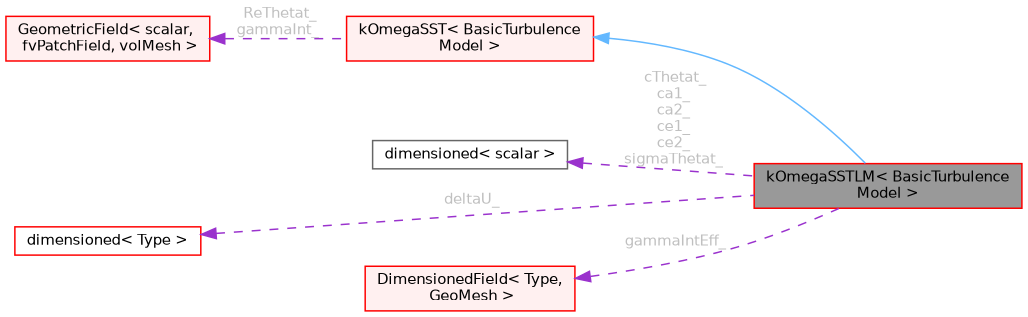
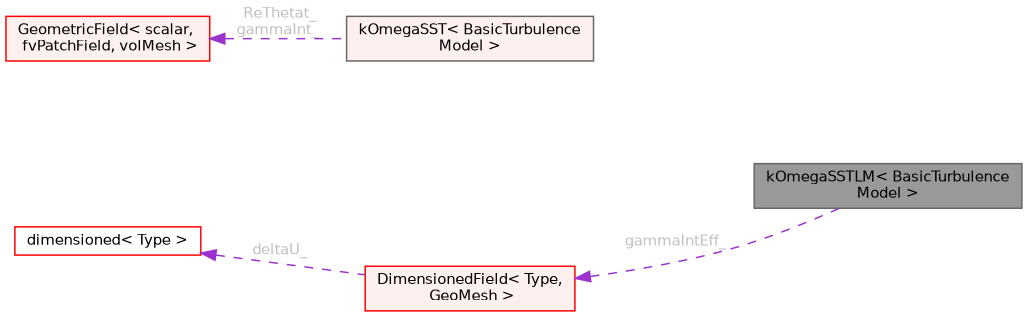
node "kOmegaSST< BasicTurbulence Model >": color red -> gray40
edge "kOmegaSSTLM< BasicTurbulence Model >" -> "kOmegaSST< BasicTurbulence Model >": removed
node "dimensioned< scalar >": removed
node "kOmegaSSTLM< BasicTurbulence Model >": color red -> gray40
edge "kOmegaSSTLM< BasicTurbulence Model >" -> "dimensioned< Type >": now "DimensionedField< Type, GeoMesh >" -> "dimensioned< Type >"
